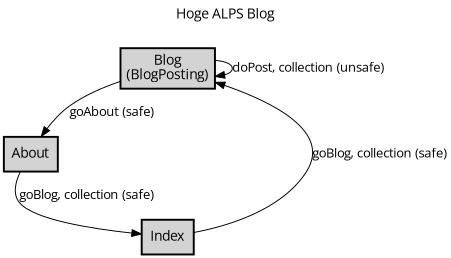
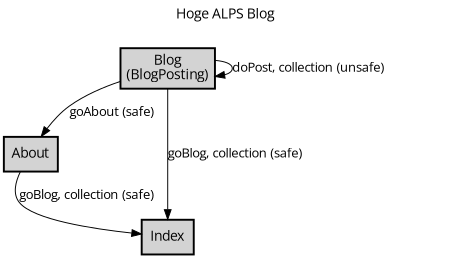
edge "Index" -> "Blog": reversed
